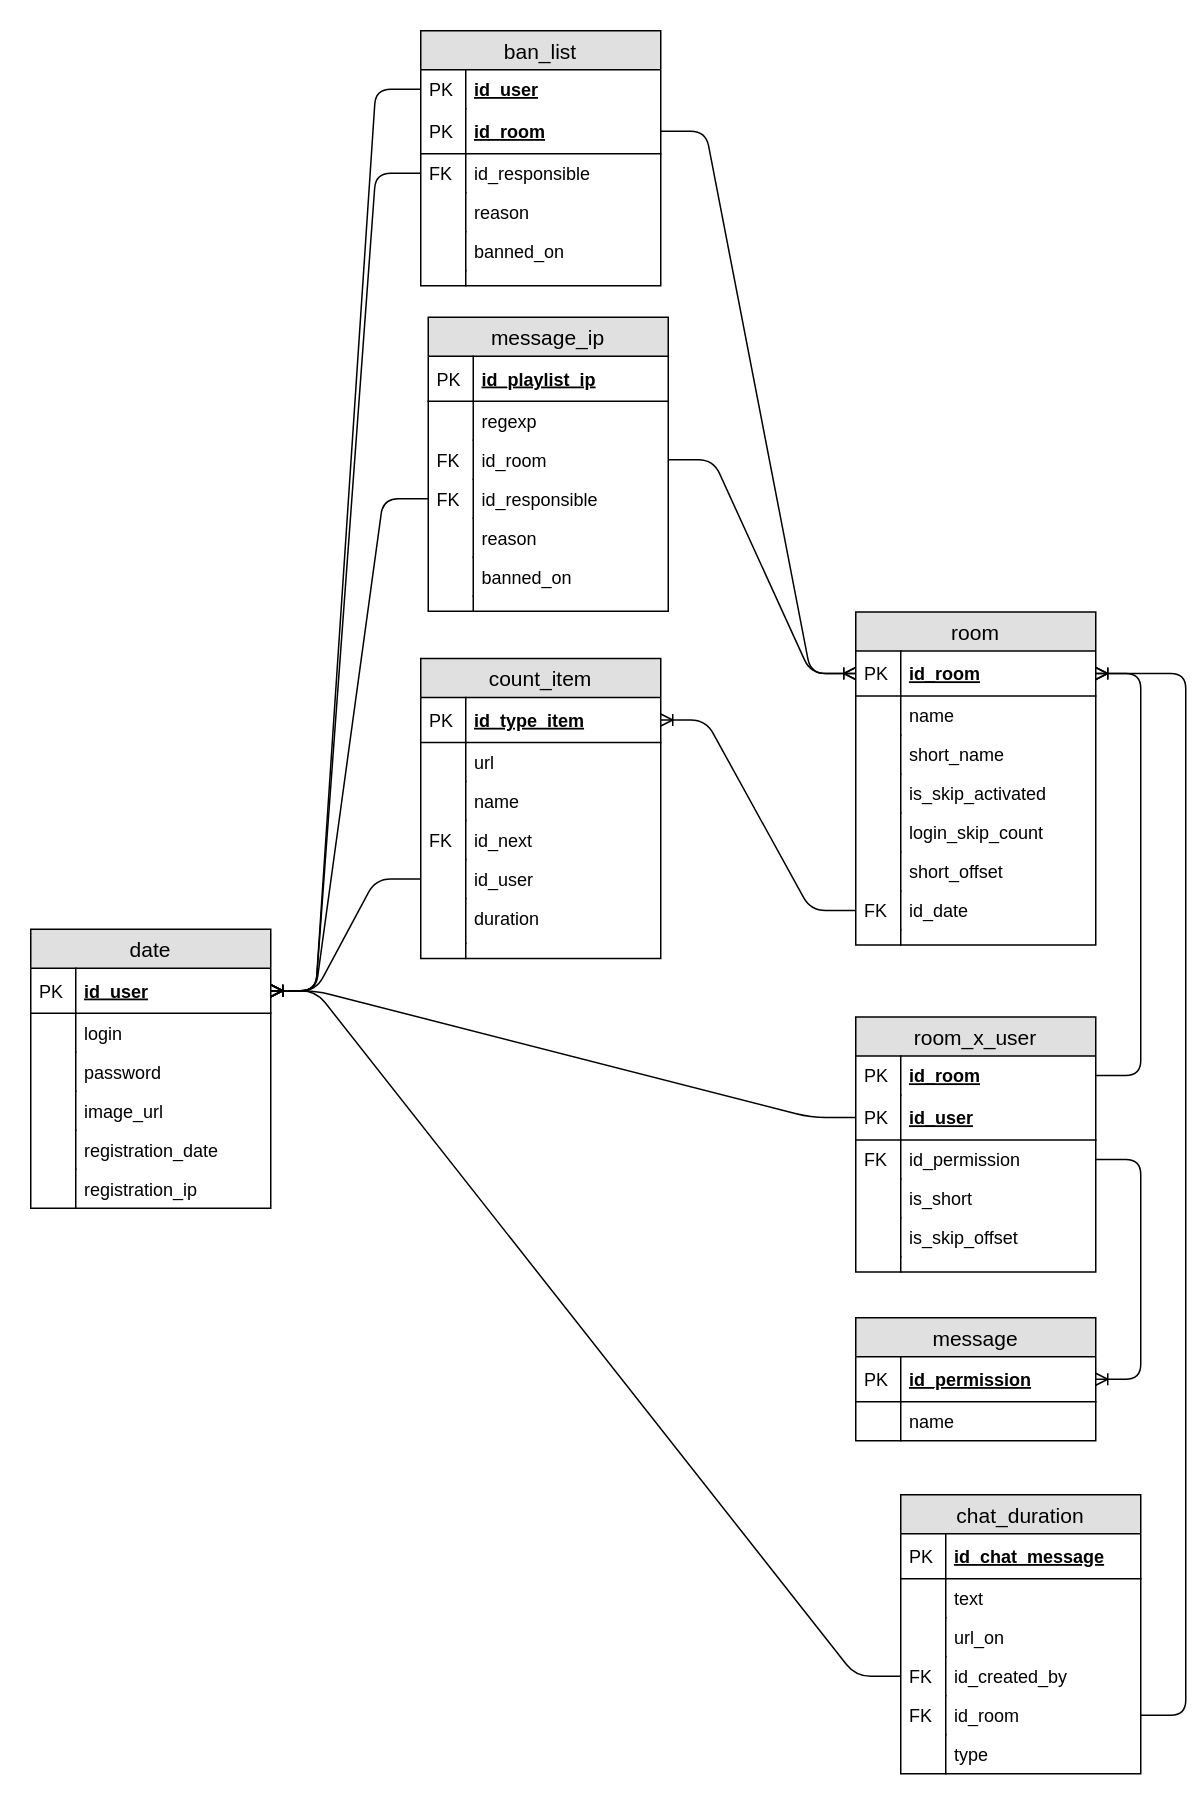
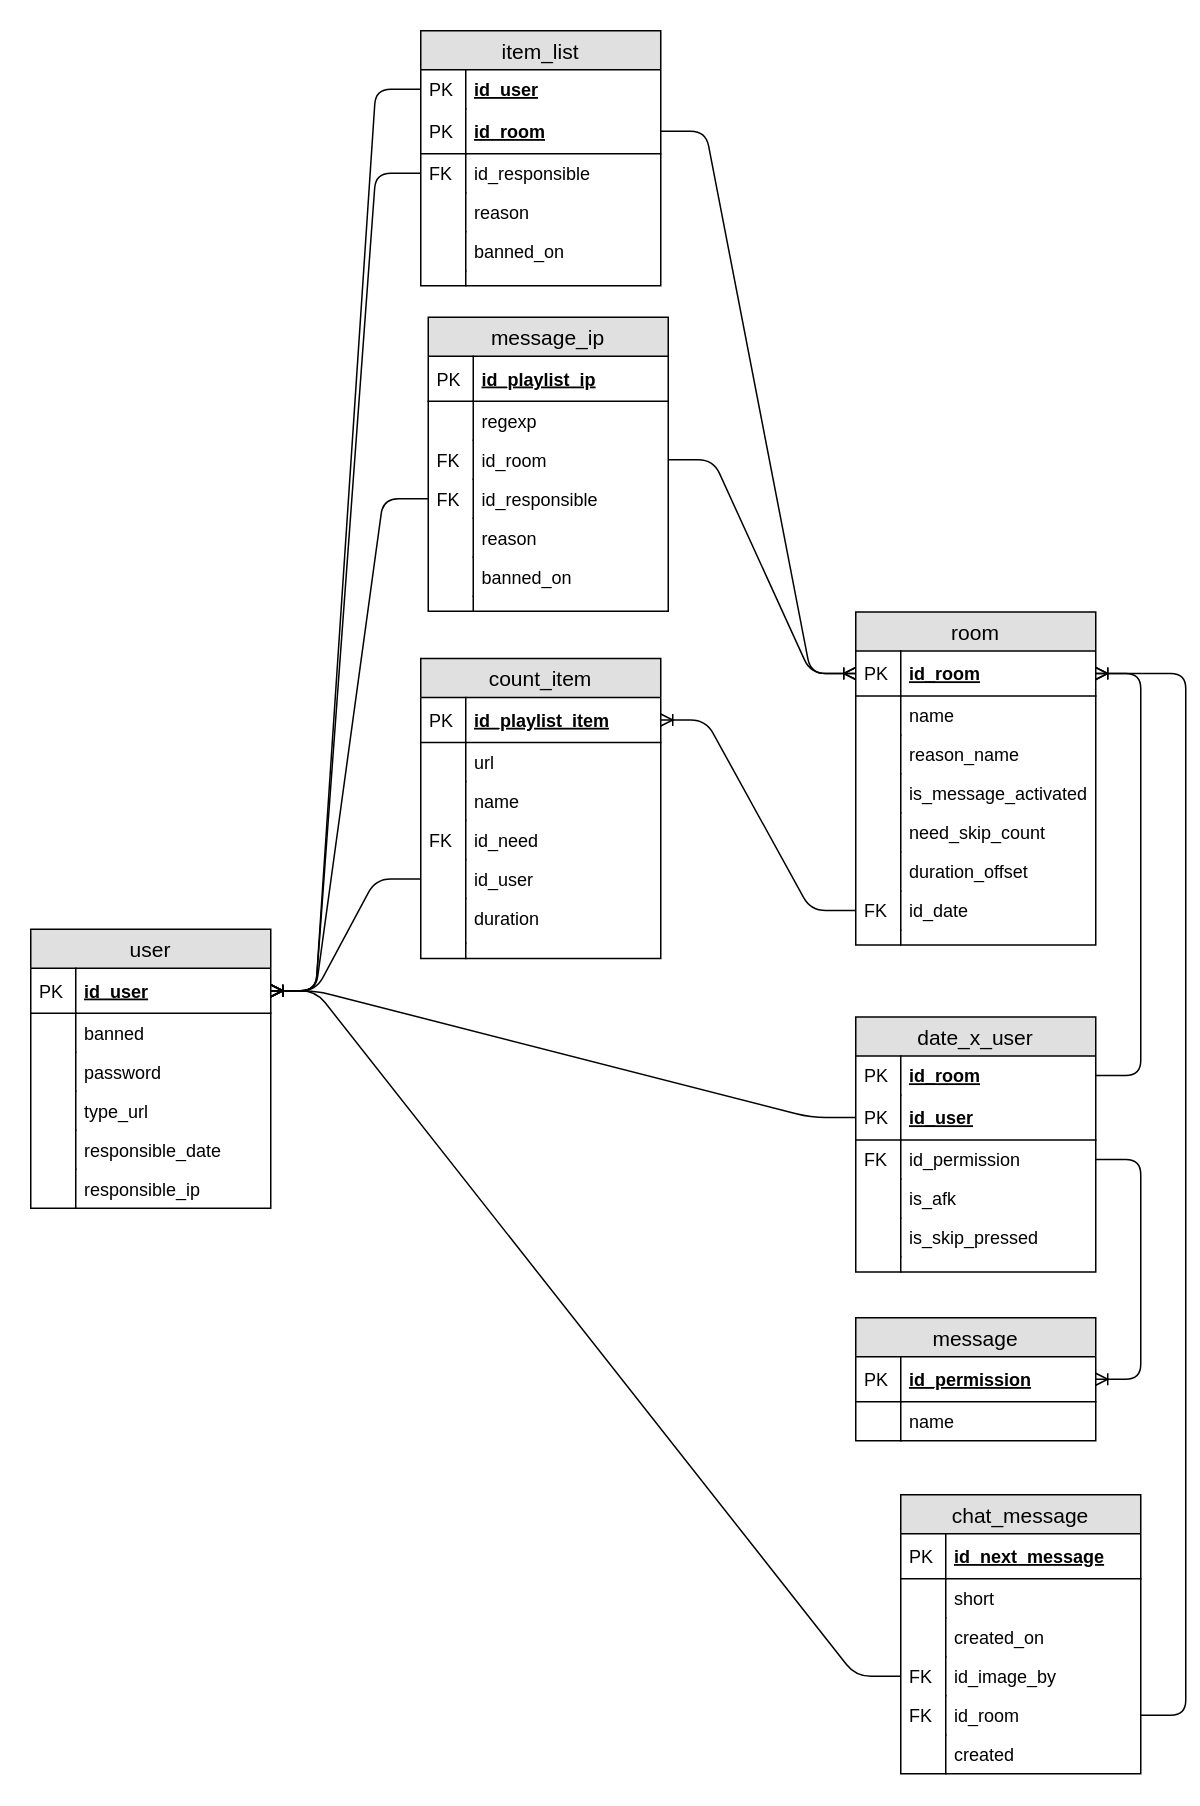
node "ban_list": label "ban_list" -> "item_list"
node "id_type_item": label "id_type_item" -> "id_playlist_item"
node "short_name": label "short_name" -> "reason_name"
node "is_skip_activated": label "is_skip_activated" -> "is_message_activated"
node "login_skip_count": label "login_skip_count" -> "need_skip_count"
node "id_next": label "id_next" -> "id_need"
node "short_offset": label "short_offset" -> "duration_offset"
node "date": label "date" -> "user"
node "login": label "login" -> "banned"
node "room_x_user": label "room_x_user" -> "date_x_user"
node "image_url": label "image_url" -> "type_url"
node "registration_date": label "registration_date" -> "responsible_date"
node "registration_ip": label "registration_ip" -> "responsible_ip"
node "is_short": label "is_short" -> "is_afk"
node "is_skip_offset": label "is_skip_offset" -> "is_skip_pressed"
node "chat_duration": label "chat_duration" -> "chat_message"
node "id_chat_message": label "id_chat_message" -> "id_next_message"
node "text": label "text" -> "short"
node "url_on": label "url_on" -> "created_on"
node "id_created_by": label "id_created_by" -> "id_image_by"
node "type": label "type" -> "created"
